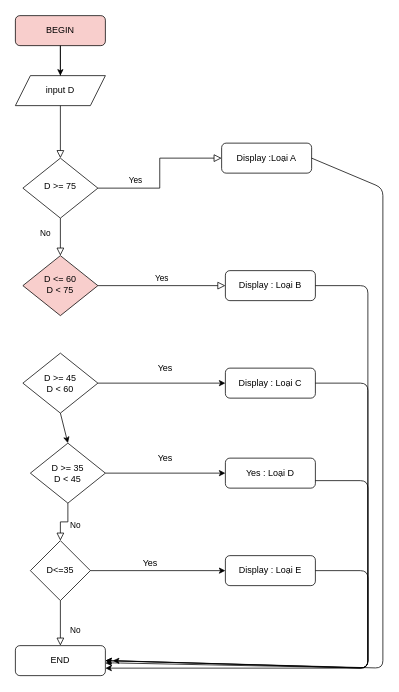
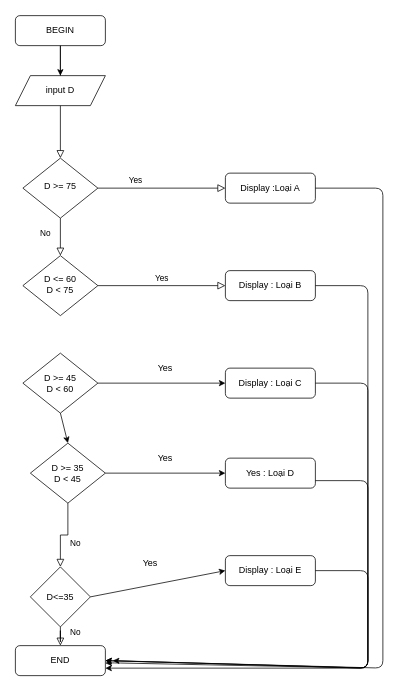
node "BEGIN": fillcolor #f8cecc -> #ffffff
node "Display :Loại A": moved (267, 158) -> (270, 188)
node "D <= 60 D < 75": fillcolor #f8cecc -> #ffffff
node "D<=35": moved (60, 570) -> (60, 597)
